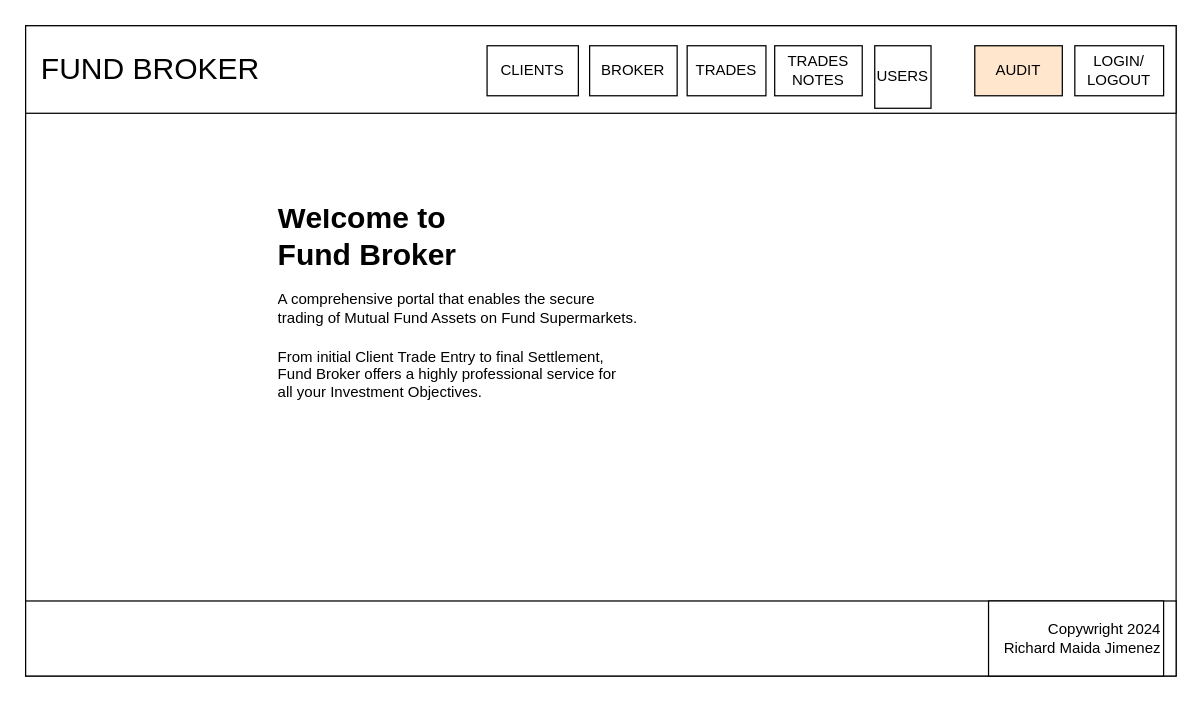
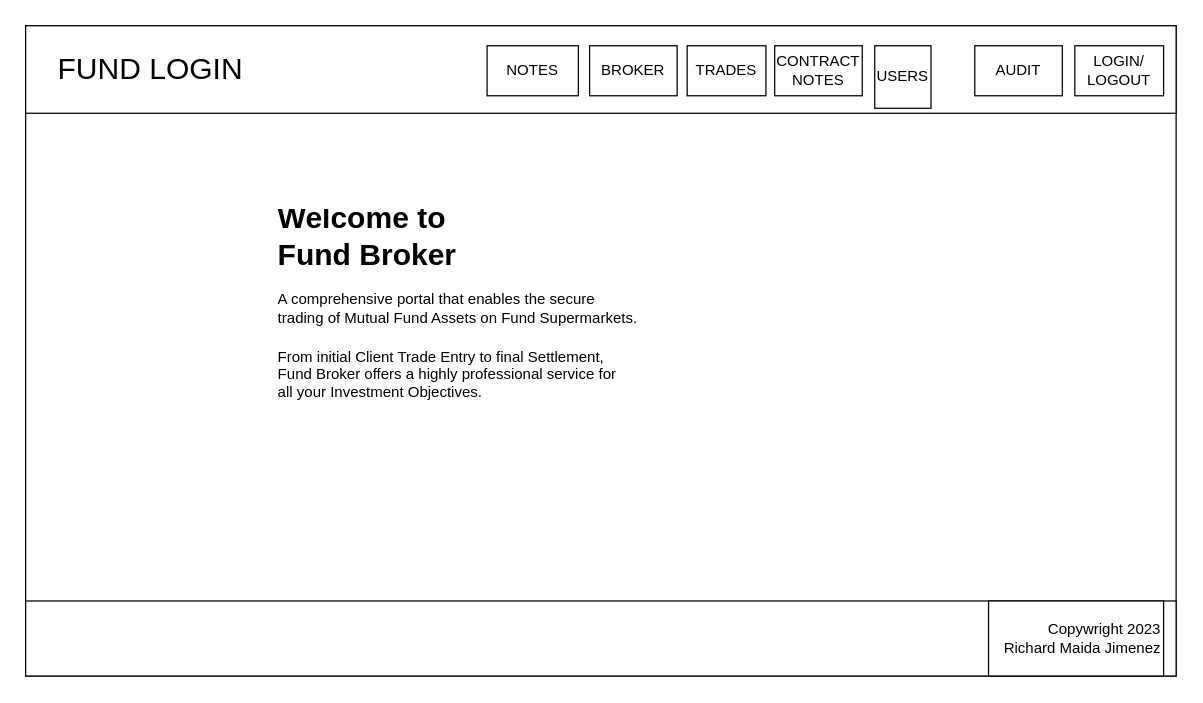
node "FUND BROKER": label "FUND BROKER" -> "FUND LOGIN"
node "CLIENTS": label "CLIENTS" -> "NOTES"
node "TRADES NOTES": label "TRADES NOTES" -> "CONTRACT NOTES"
node "AUDIT": fillcolor #ffe6cc -> #ffffff
node "Copywright 2024 Richard Maida Jimenez": label "Copywright 2024 Richard Maida Jimenez" -> "Copywright 2023 Richard Maida Jimenez"
